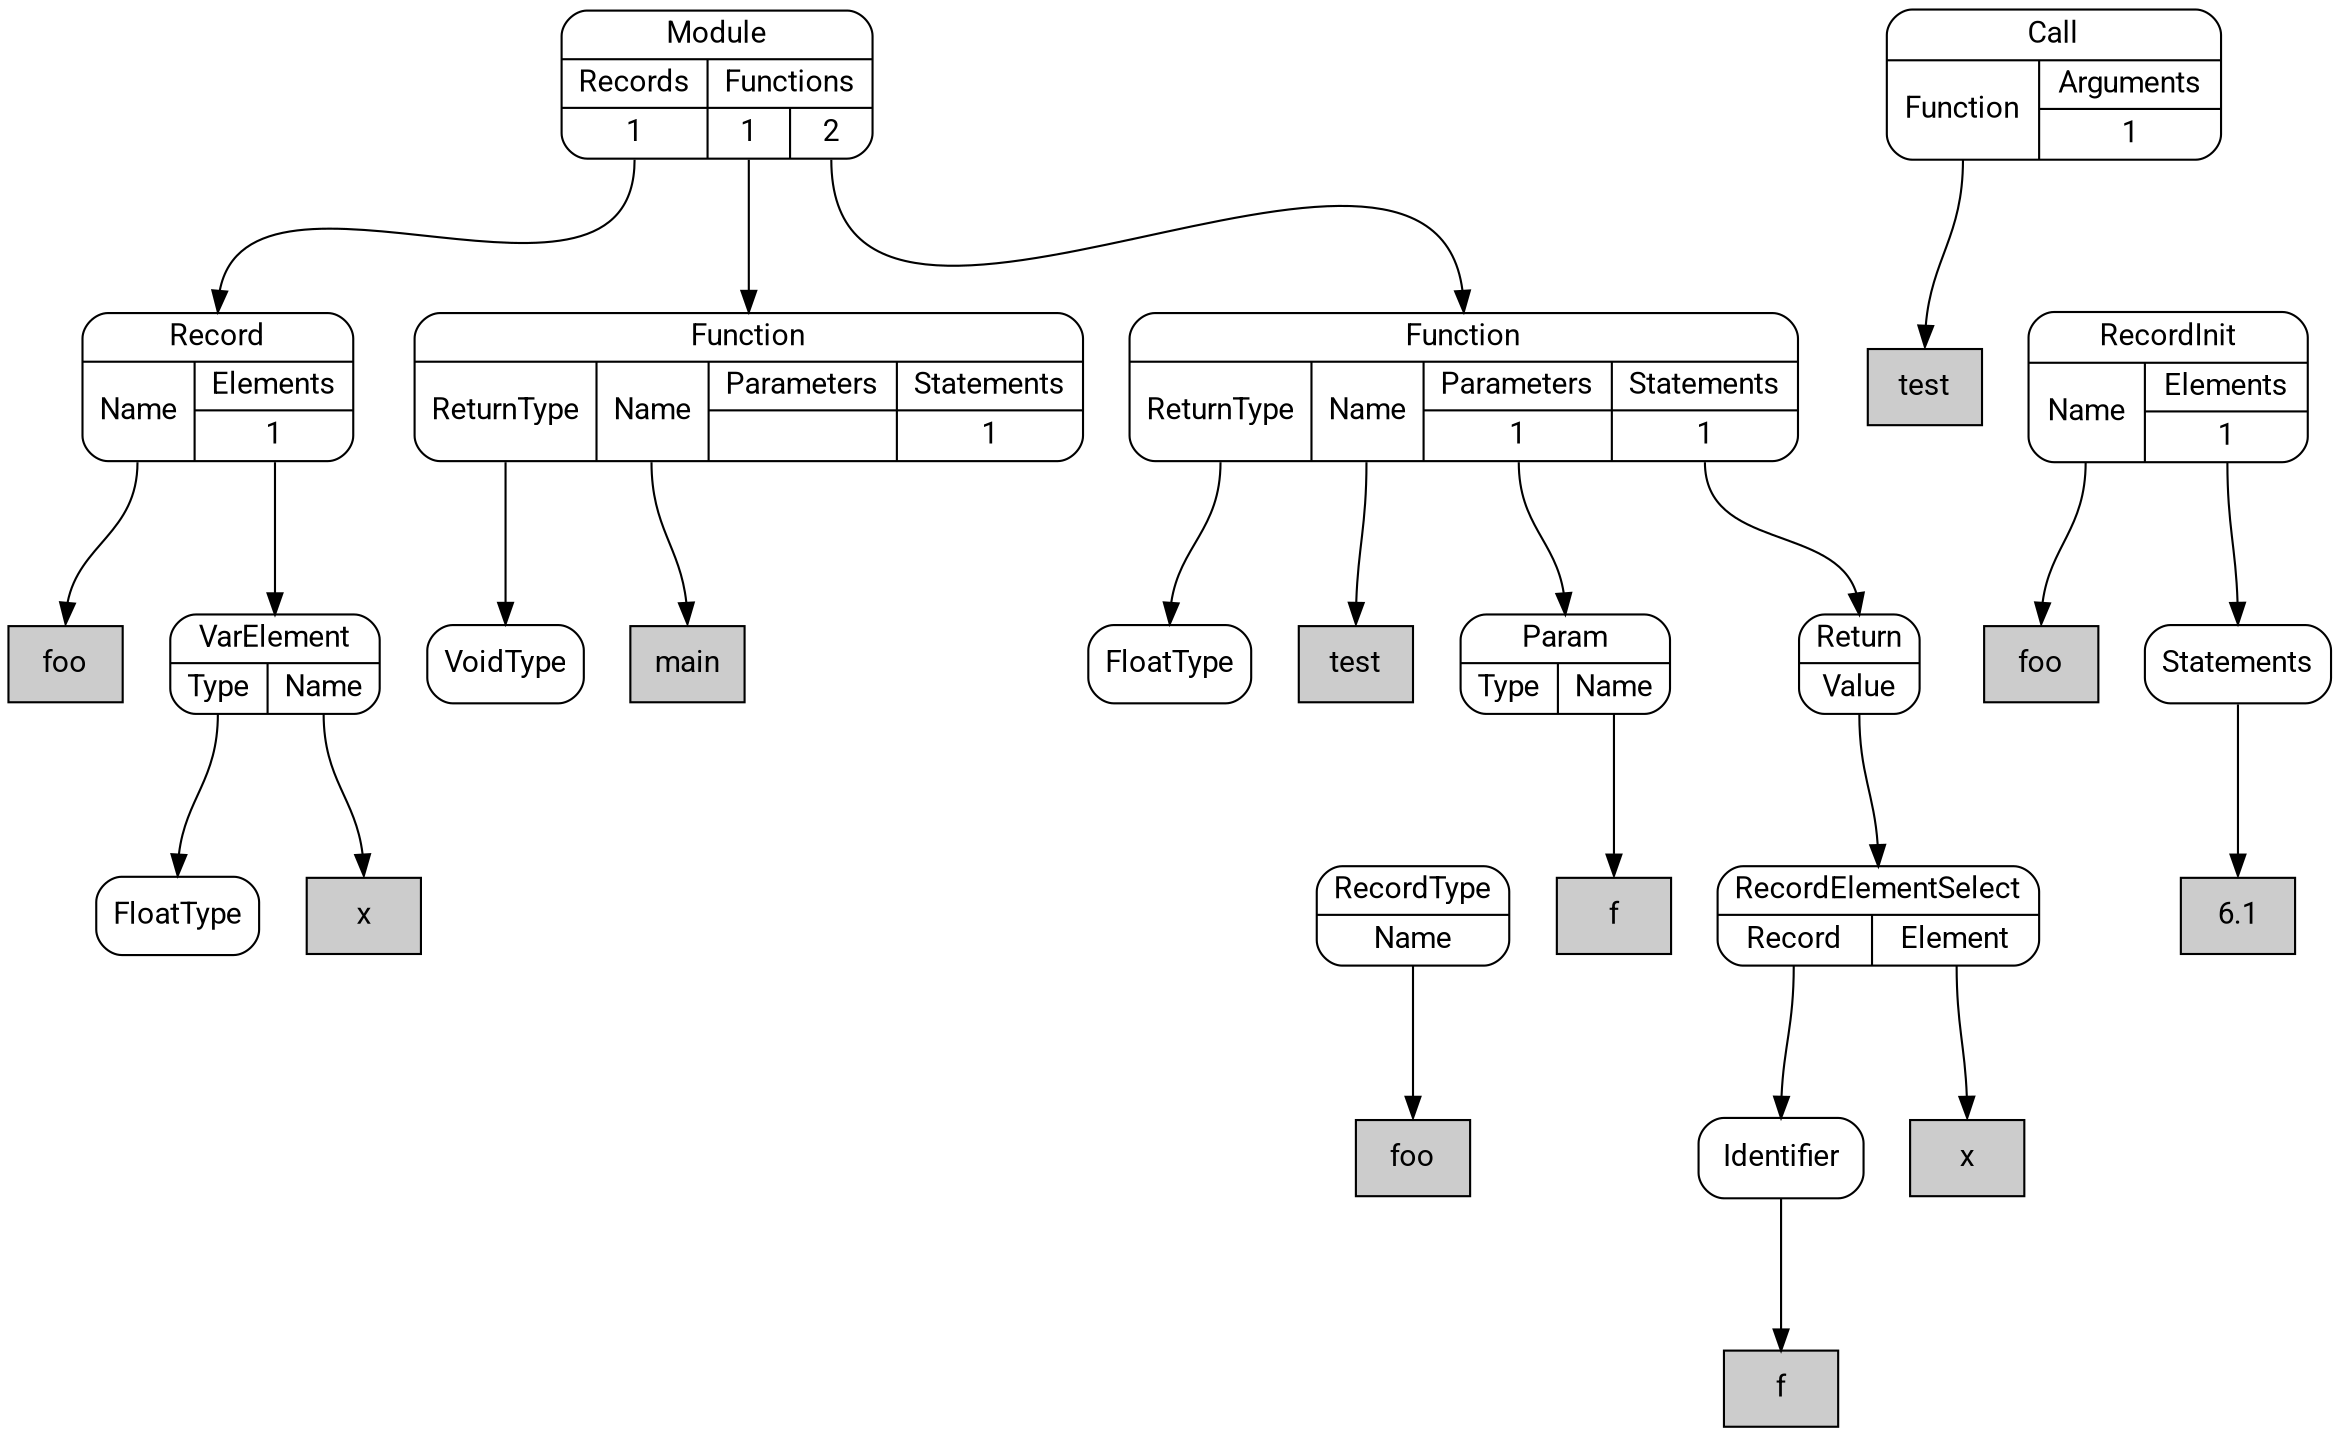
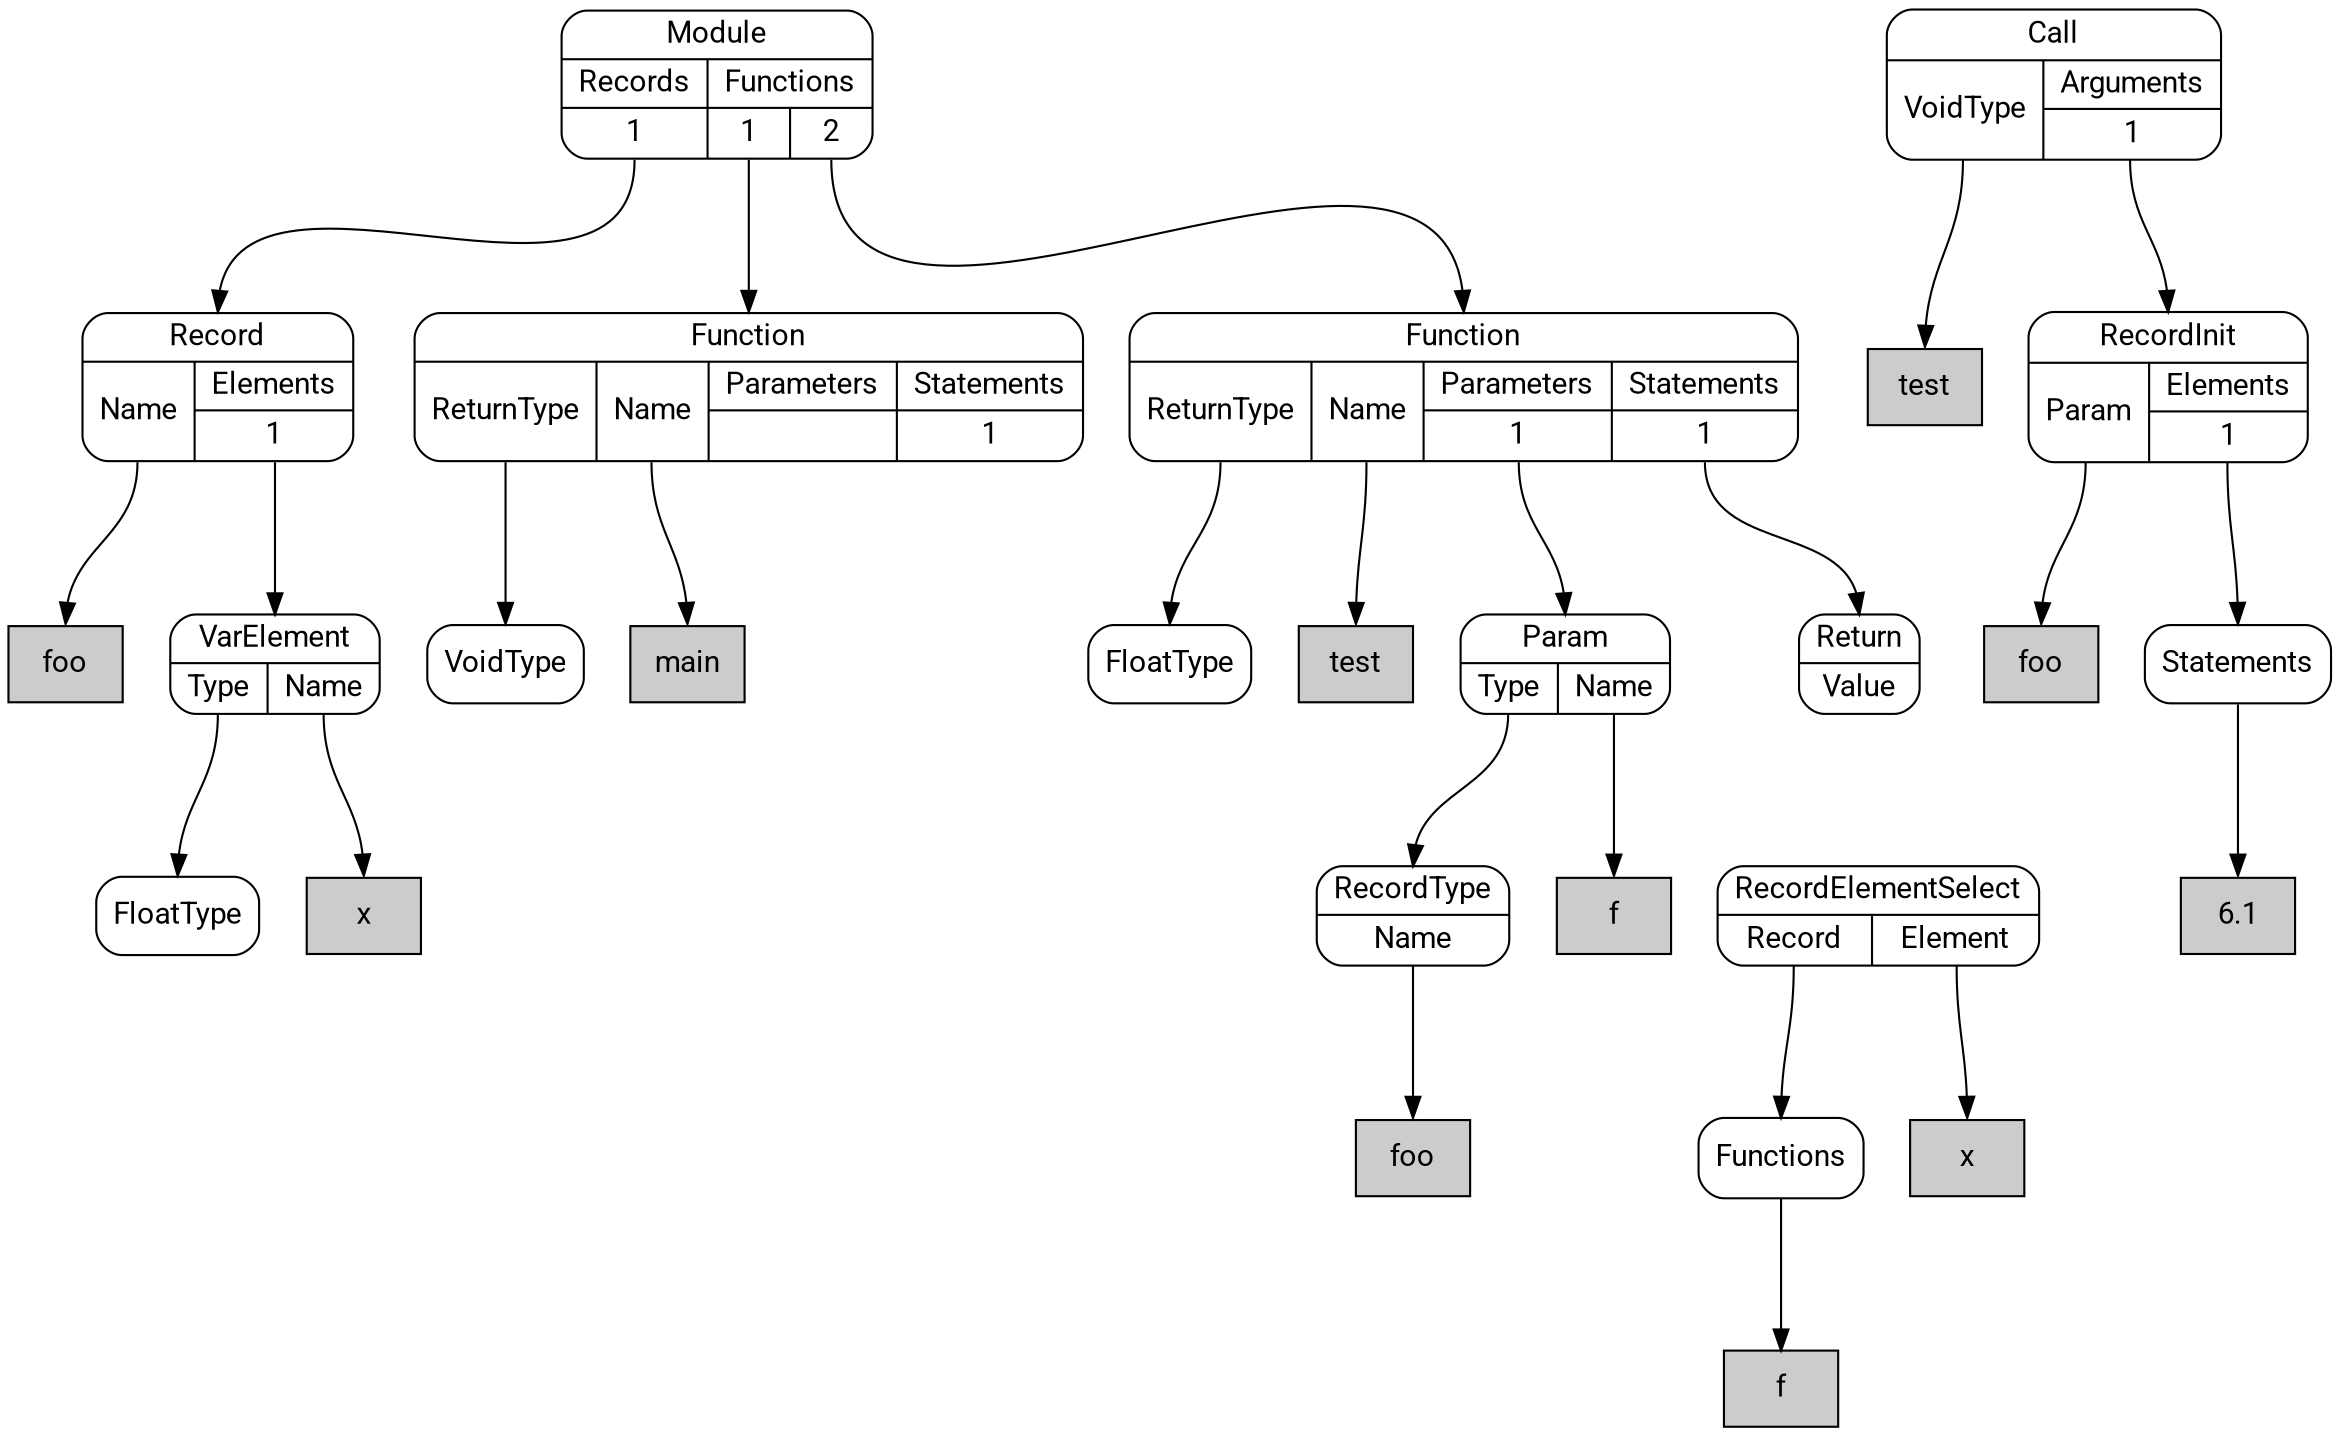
node "Call": text "Function" -> "VoidType"
edge "Call" -> "RecordInit": added
node "RecordInit": text "Name" -> "Param"
edge "Return" -> "RecordElementSelect": removed
edge "Param" -> "RecordType": added
node "Identifier": label "Identifier" -> "Functions"
